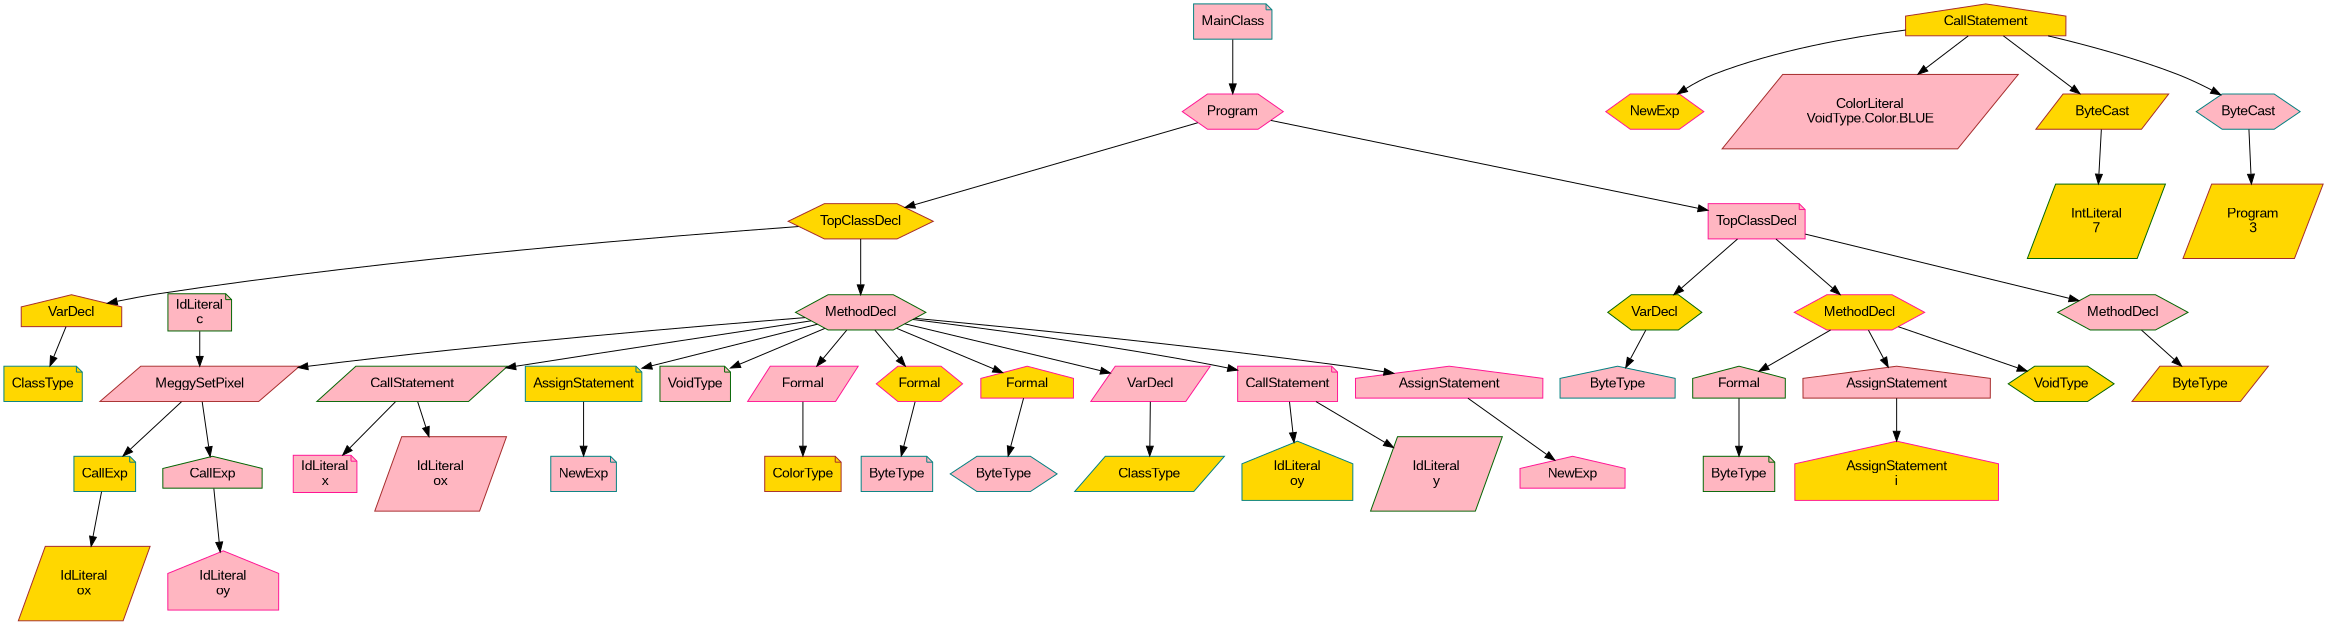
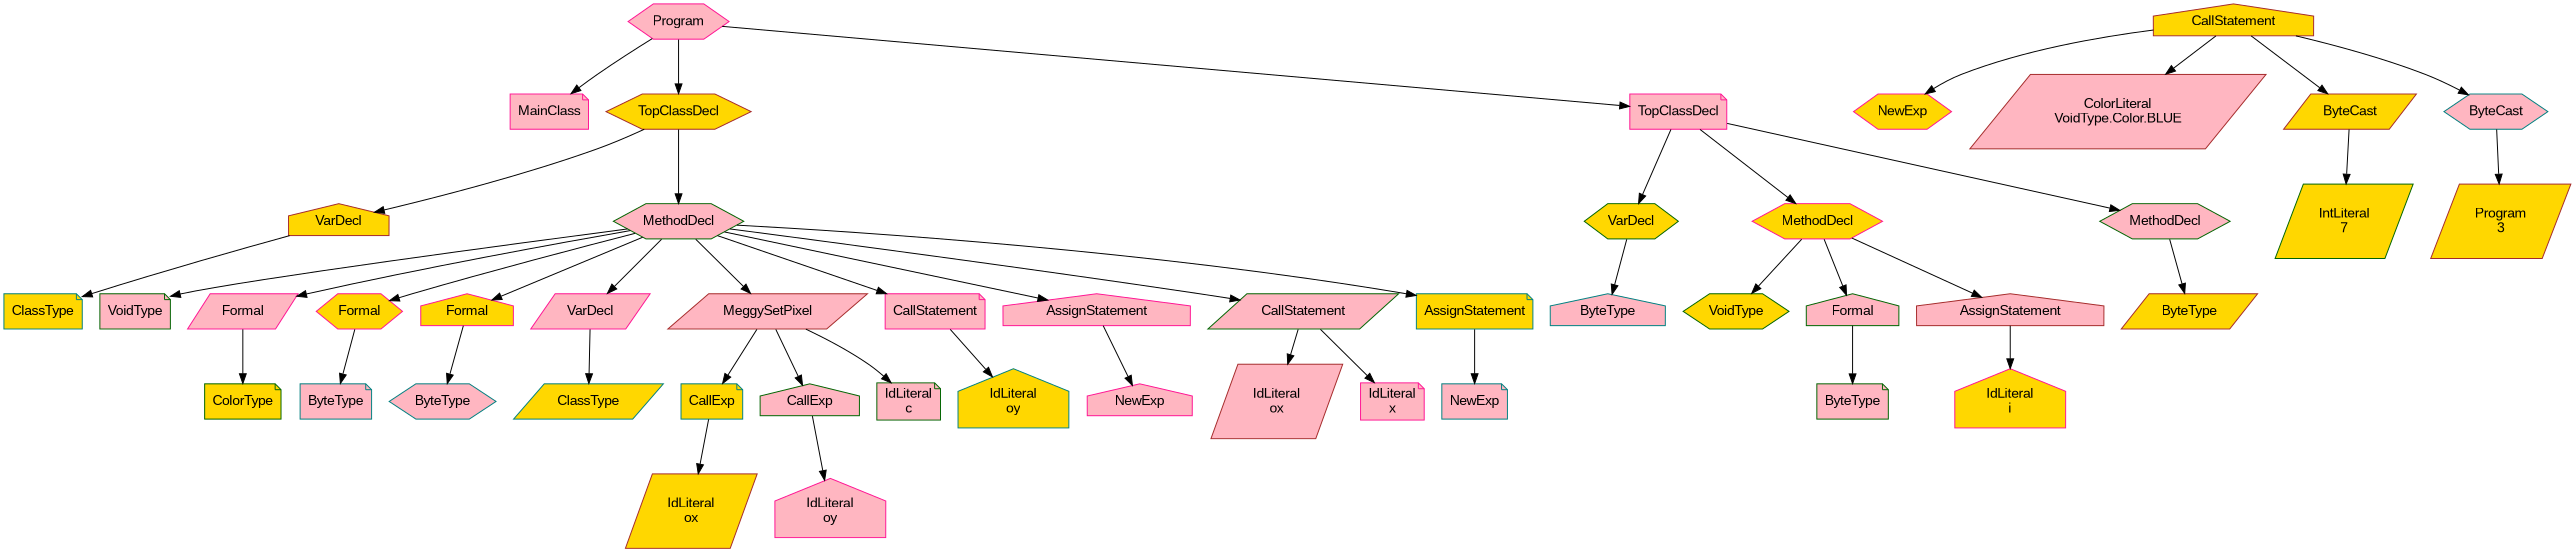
node "MainClass": color teal -> deeppink
edge "MainClass" -> "Program": reversed
edge "IdLiteral c" -> "MeggySetPixel": reversed
node "ColorType": color brown -> darkgreen
node "IdLiteral y": removed
node "AssignStatement i": label "AssignStatement i" -> "IdLiteral i"
